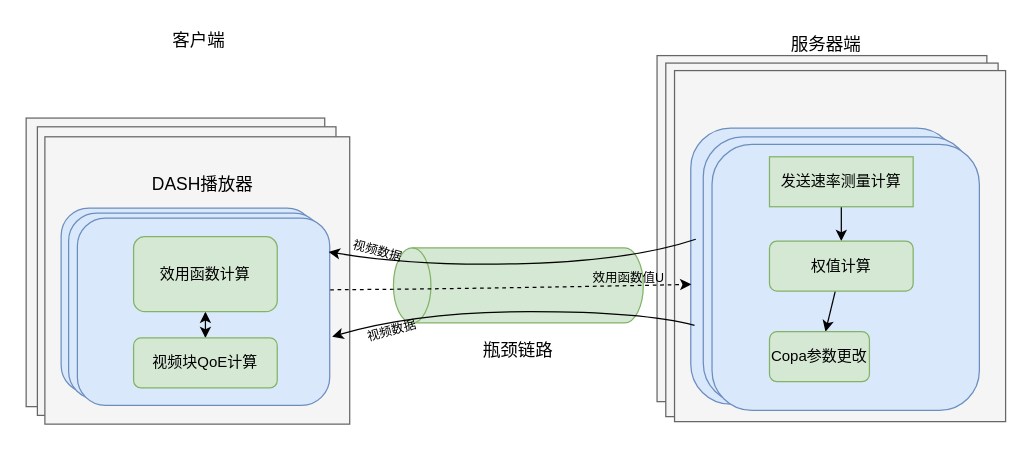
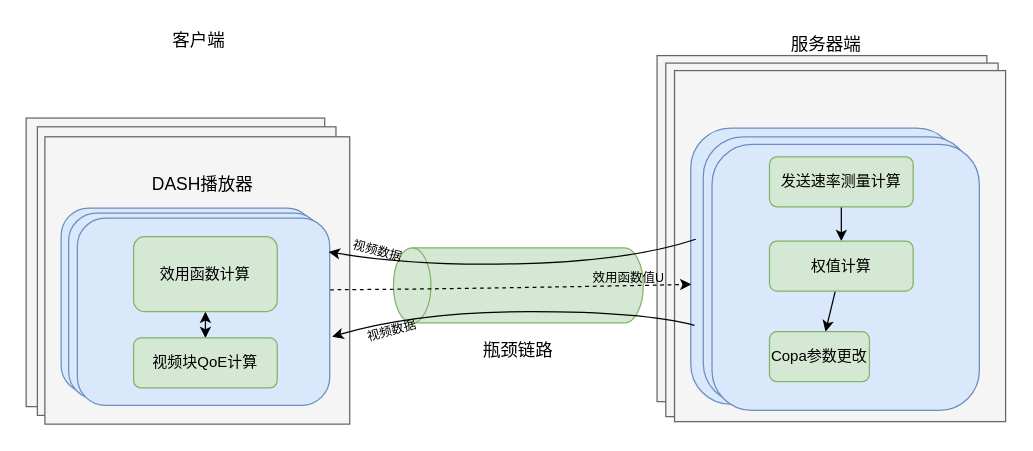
node "发送速率测量计算": shape rectangle -> rounded rectangle
